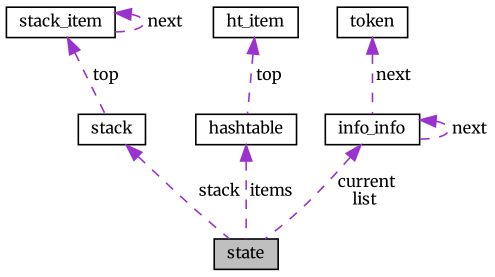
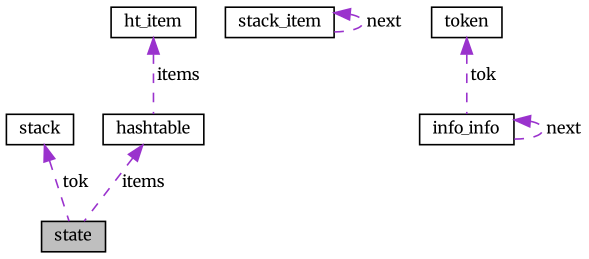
edge "hashtable" -> "ht_item": label " top" -> " items"
edge "info_info" -> "token": label " next" -> " tok"
edge "stack" -> "stack_item": removed, label "top"
edge "state" -> "stack": label " stack" -> " tok"
edge "state" -> "info_info": removed, label "current list"
